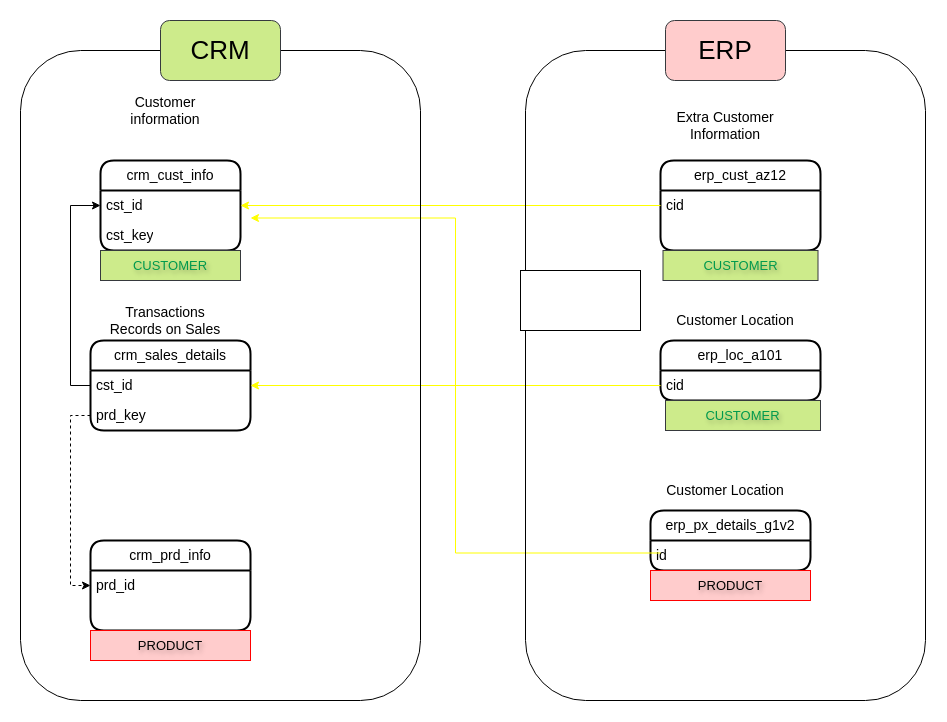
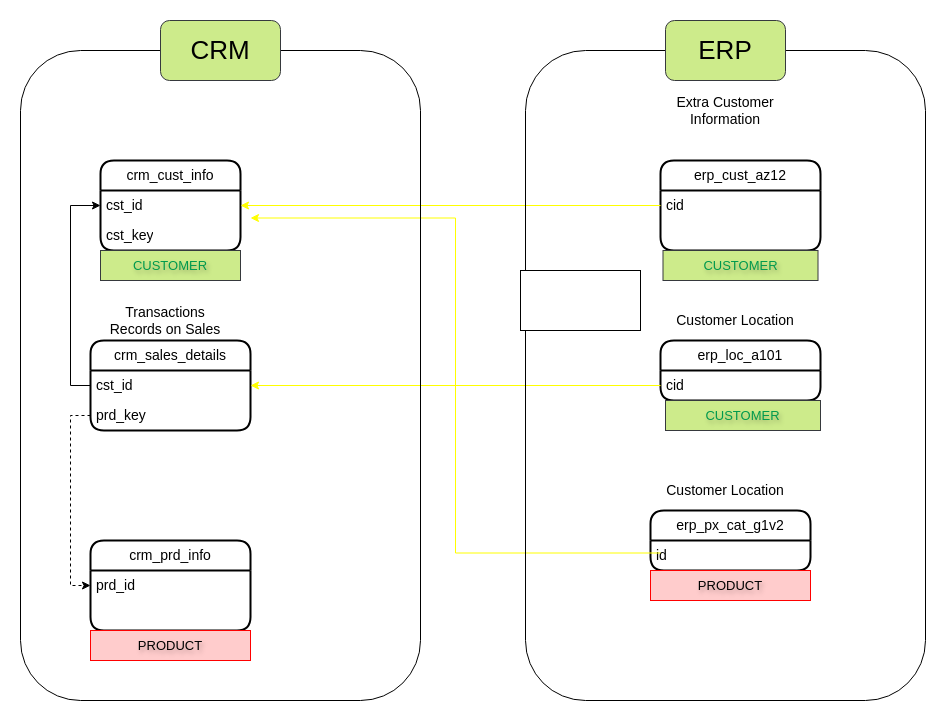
node "ERP": fillcolor #ffcccc -> #cdeb8b
node "Customer information": removed
node "Extra Customer Information": moved (726, 126) -> (726, 111)
node "erp_px_details_g1v2": label "erp_px_details_g1v2" -> "erp_px_cat_g1v2"
